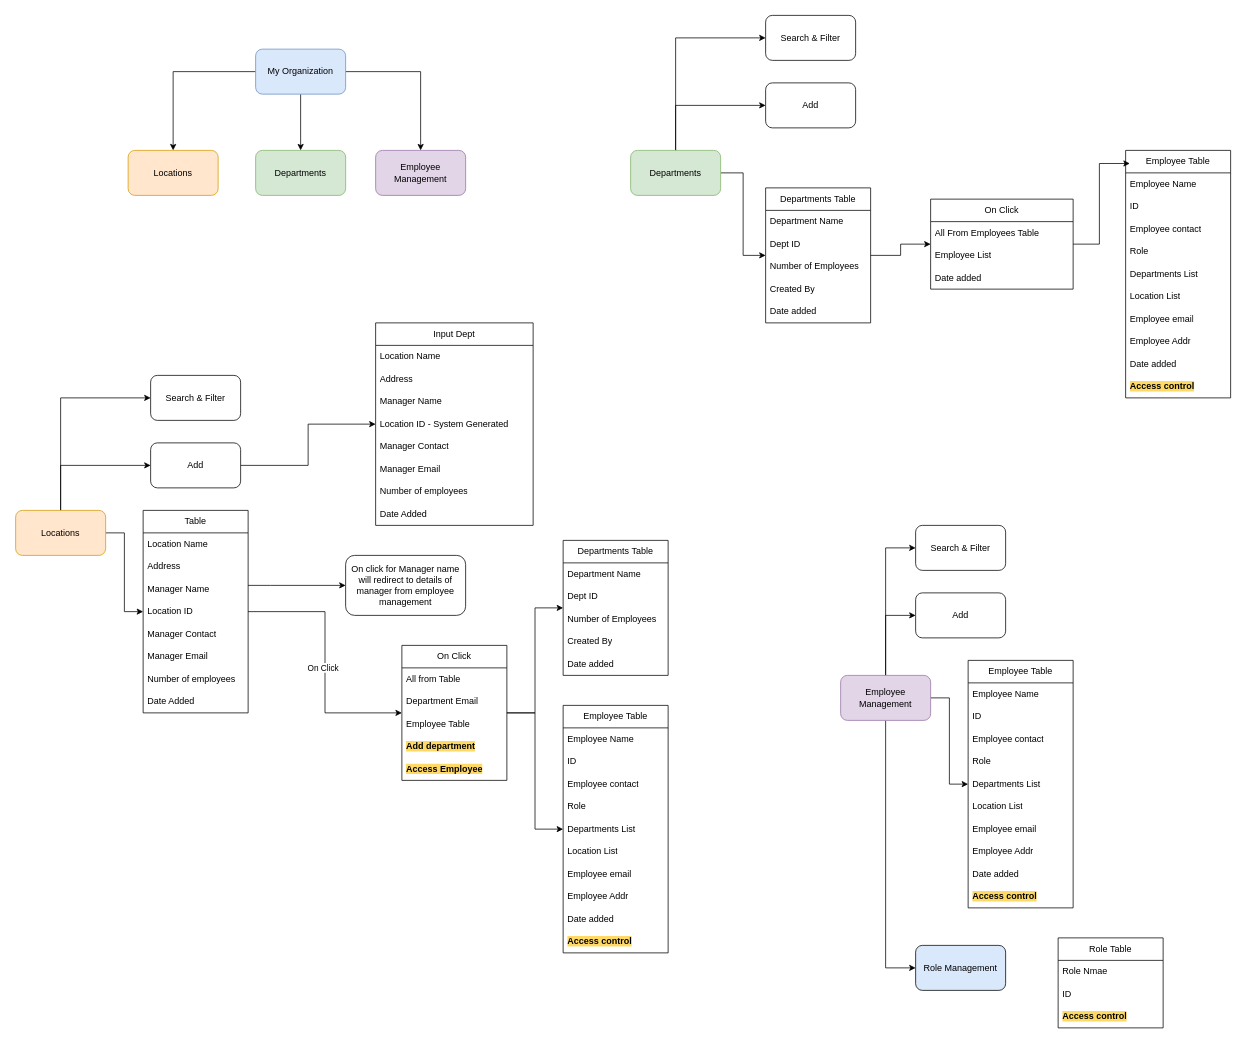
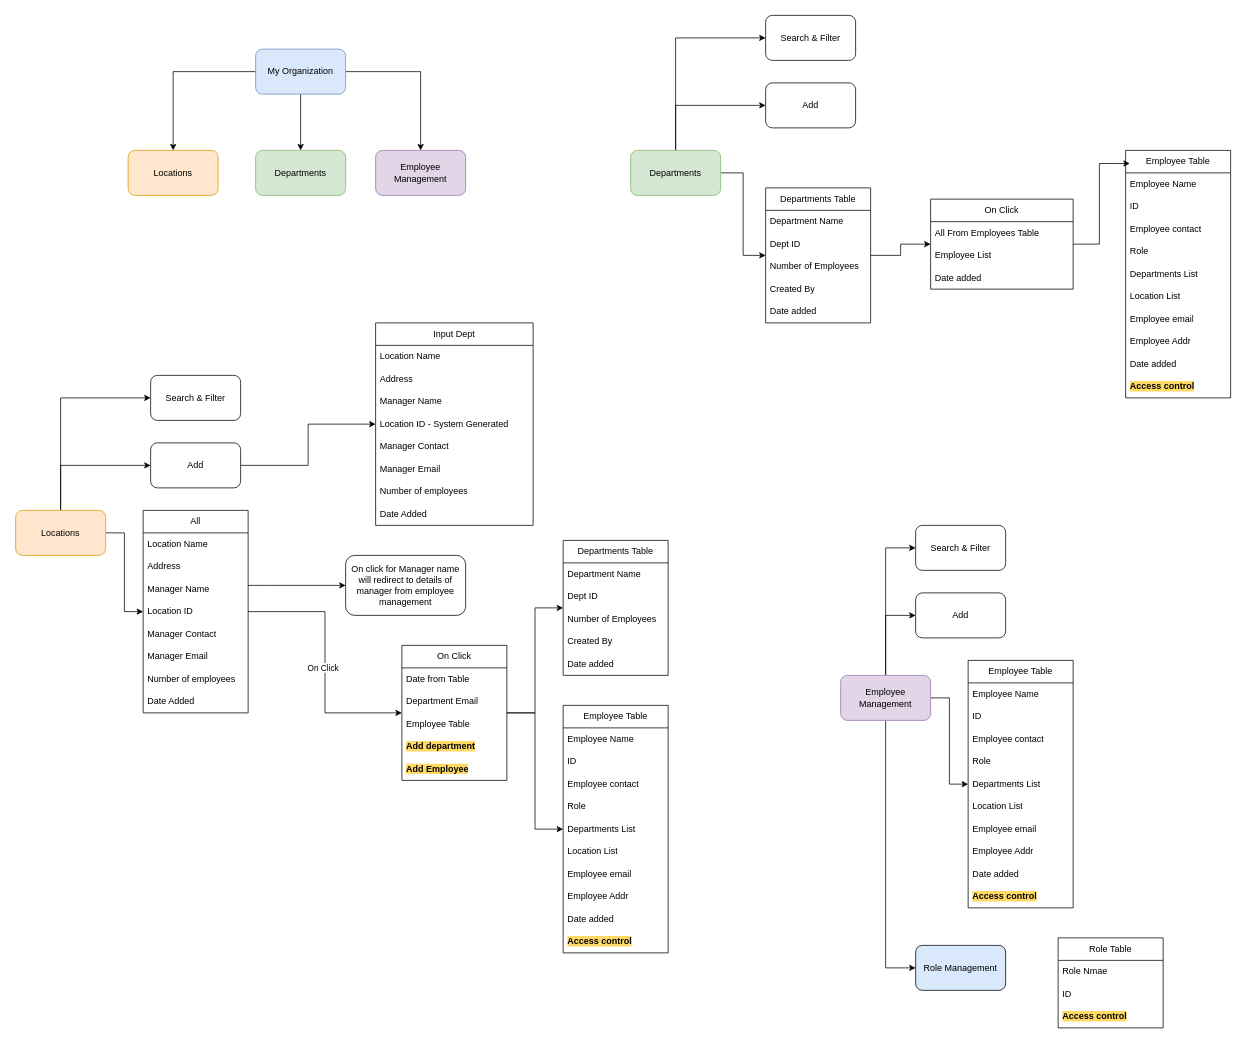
node "Table": label "Table" -> "All"
node "All from Table": label "All from Table" -> "Date from Table"
node "Access Employee": label "Access Employee" -> "Add Employee"
